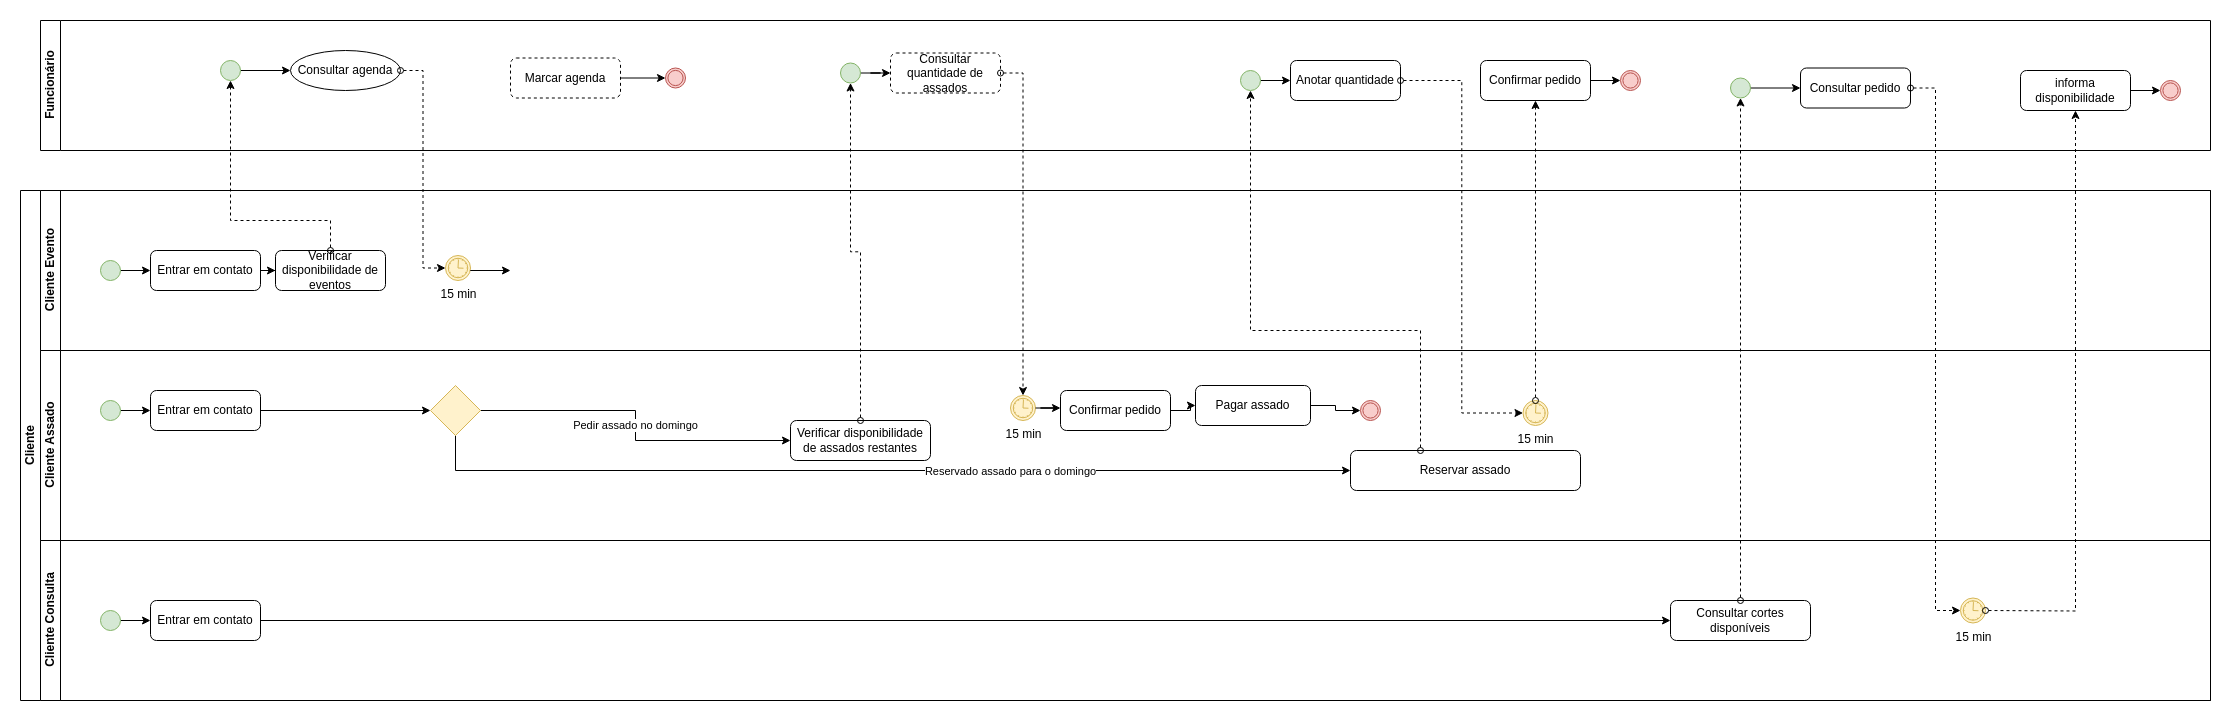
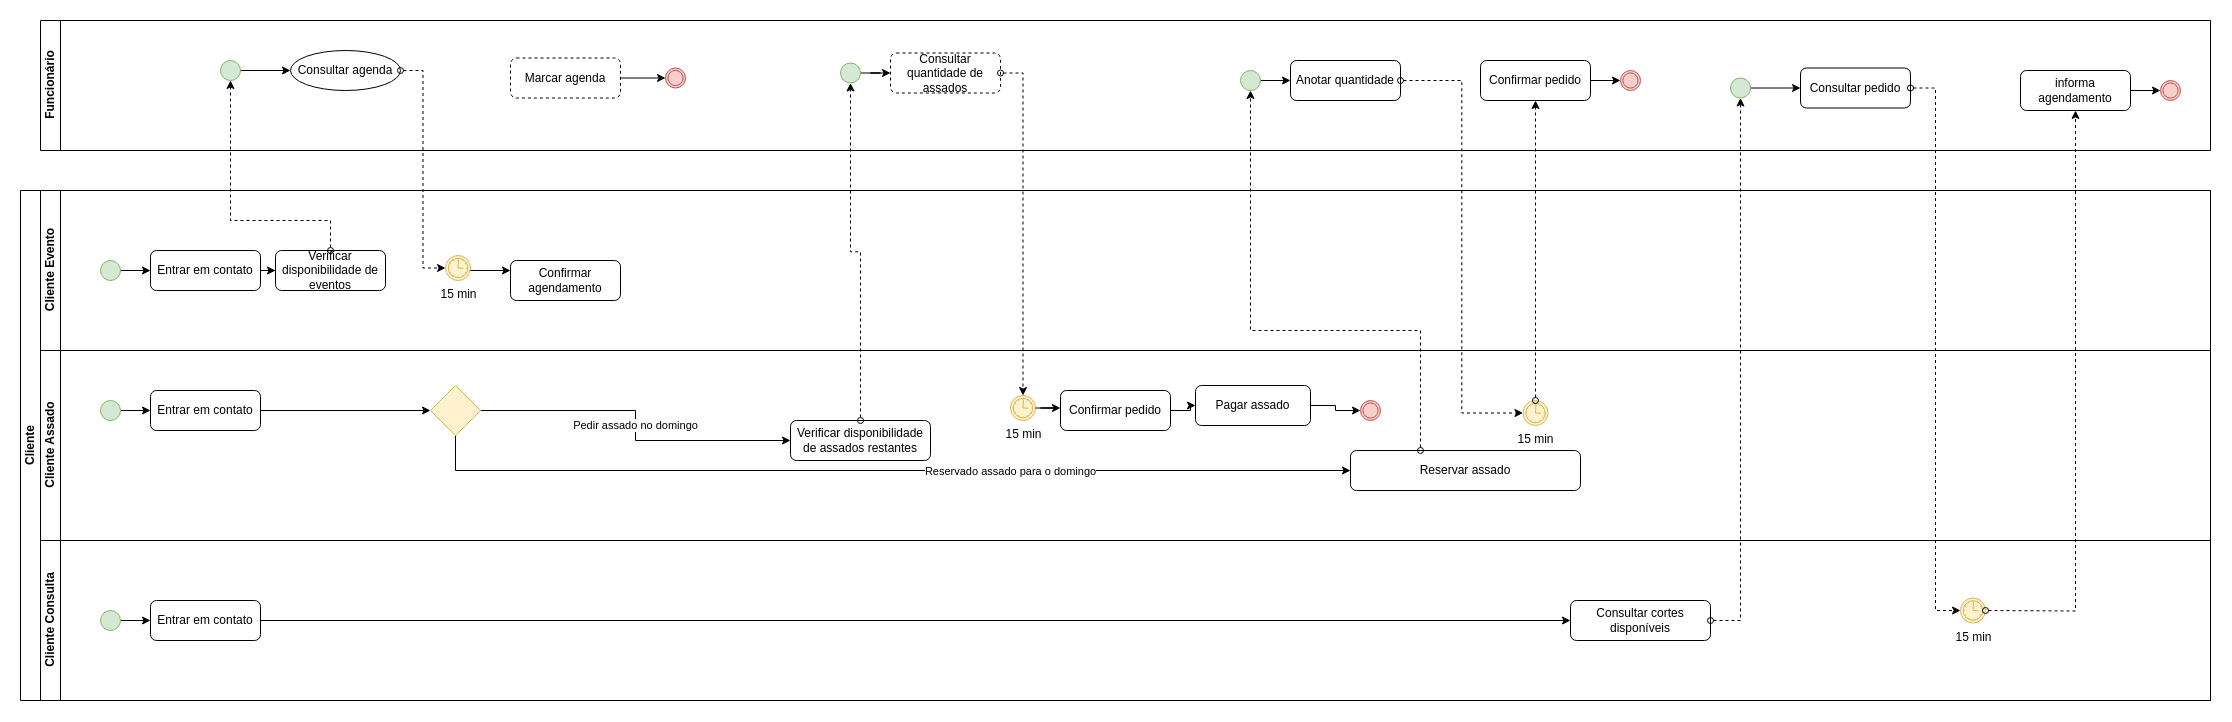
node "informa disponibilidade": label "informa disponibilidade" -> "informa agendamento"
node "Confirmar agendamento": added
node "Consultar cortes disponíveis": moved (1741, 621) -> (1641, 621)
